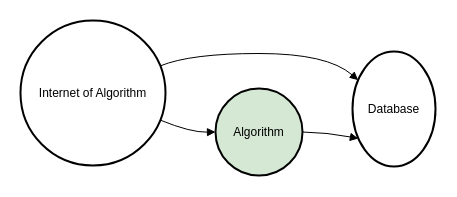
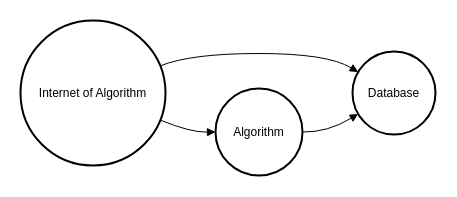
node "Database": size 83x115 -> 83x83
node "Algorithm": fillcolor #d5e8d4 -> #ffffff
